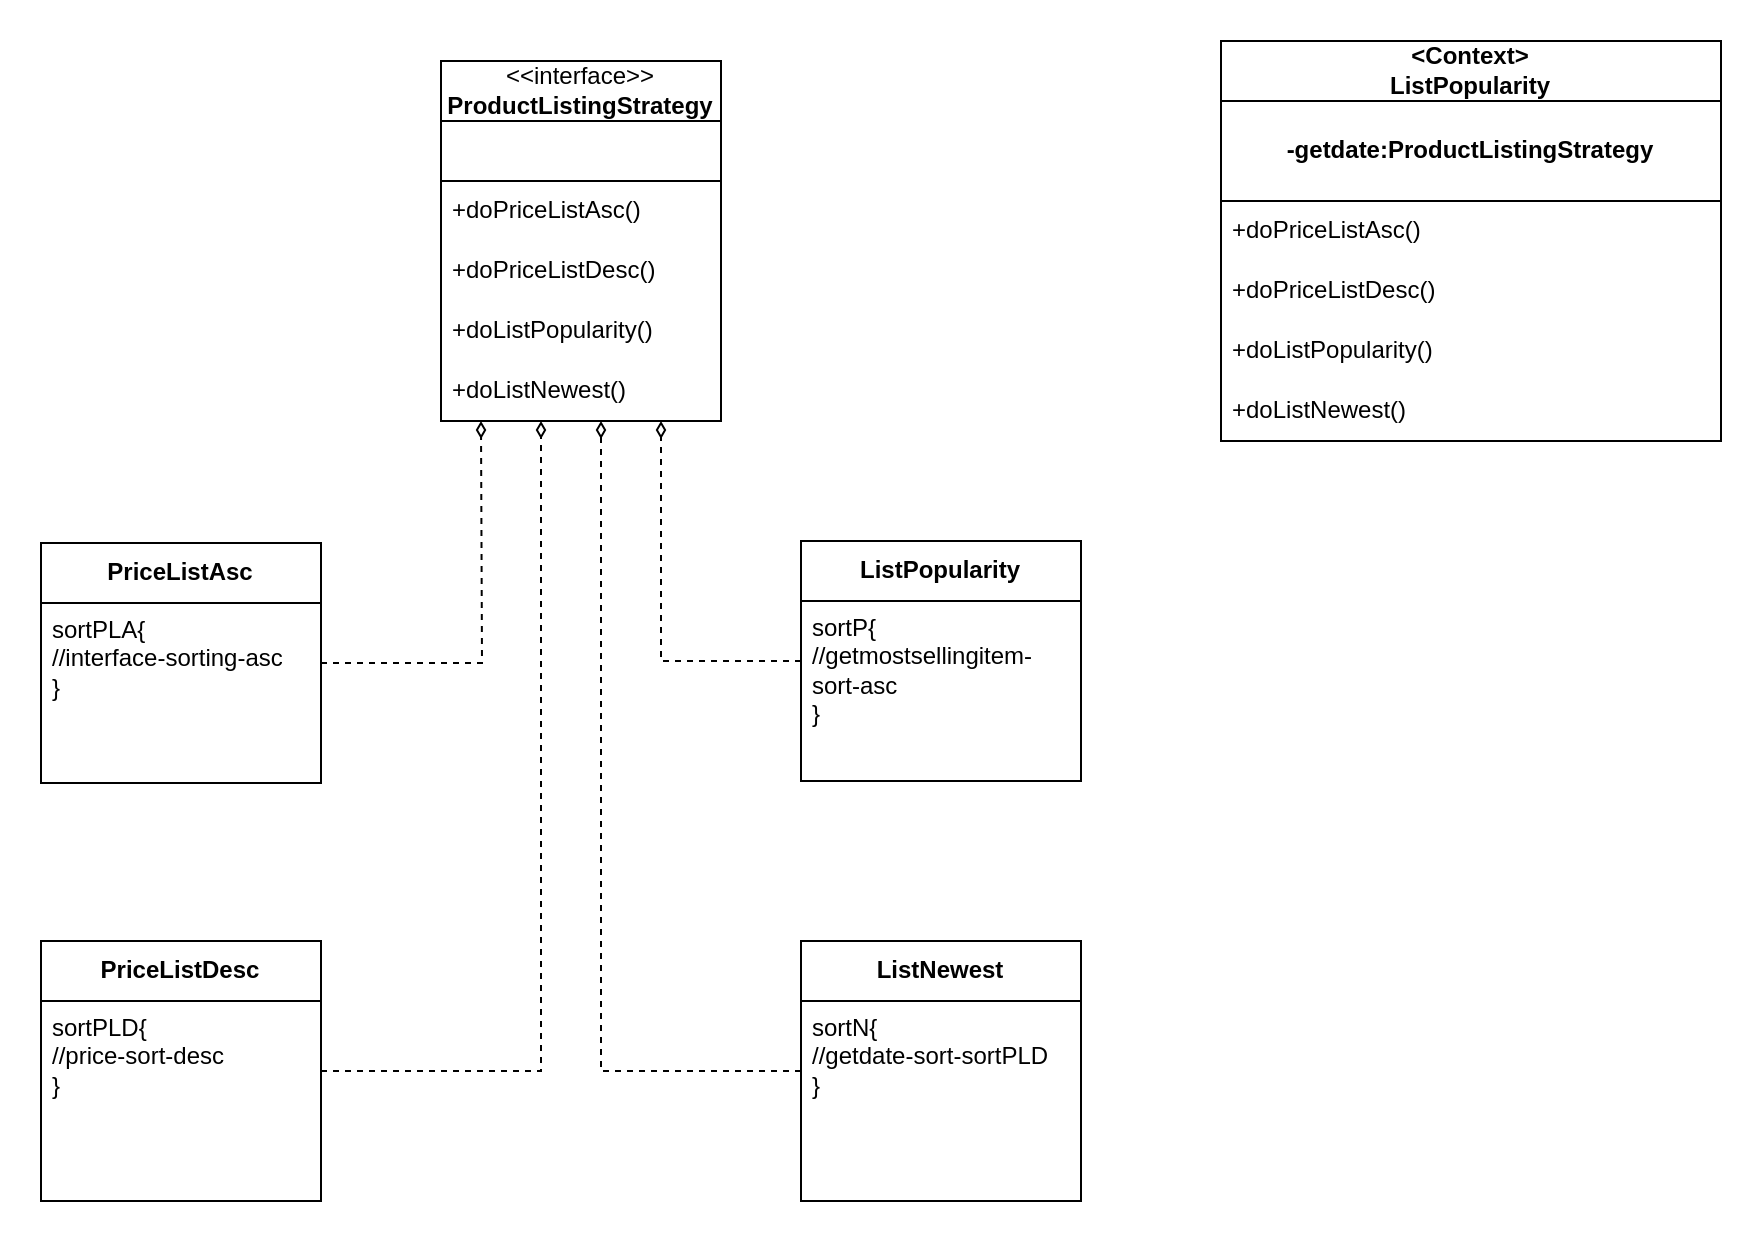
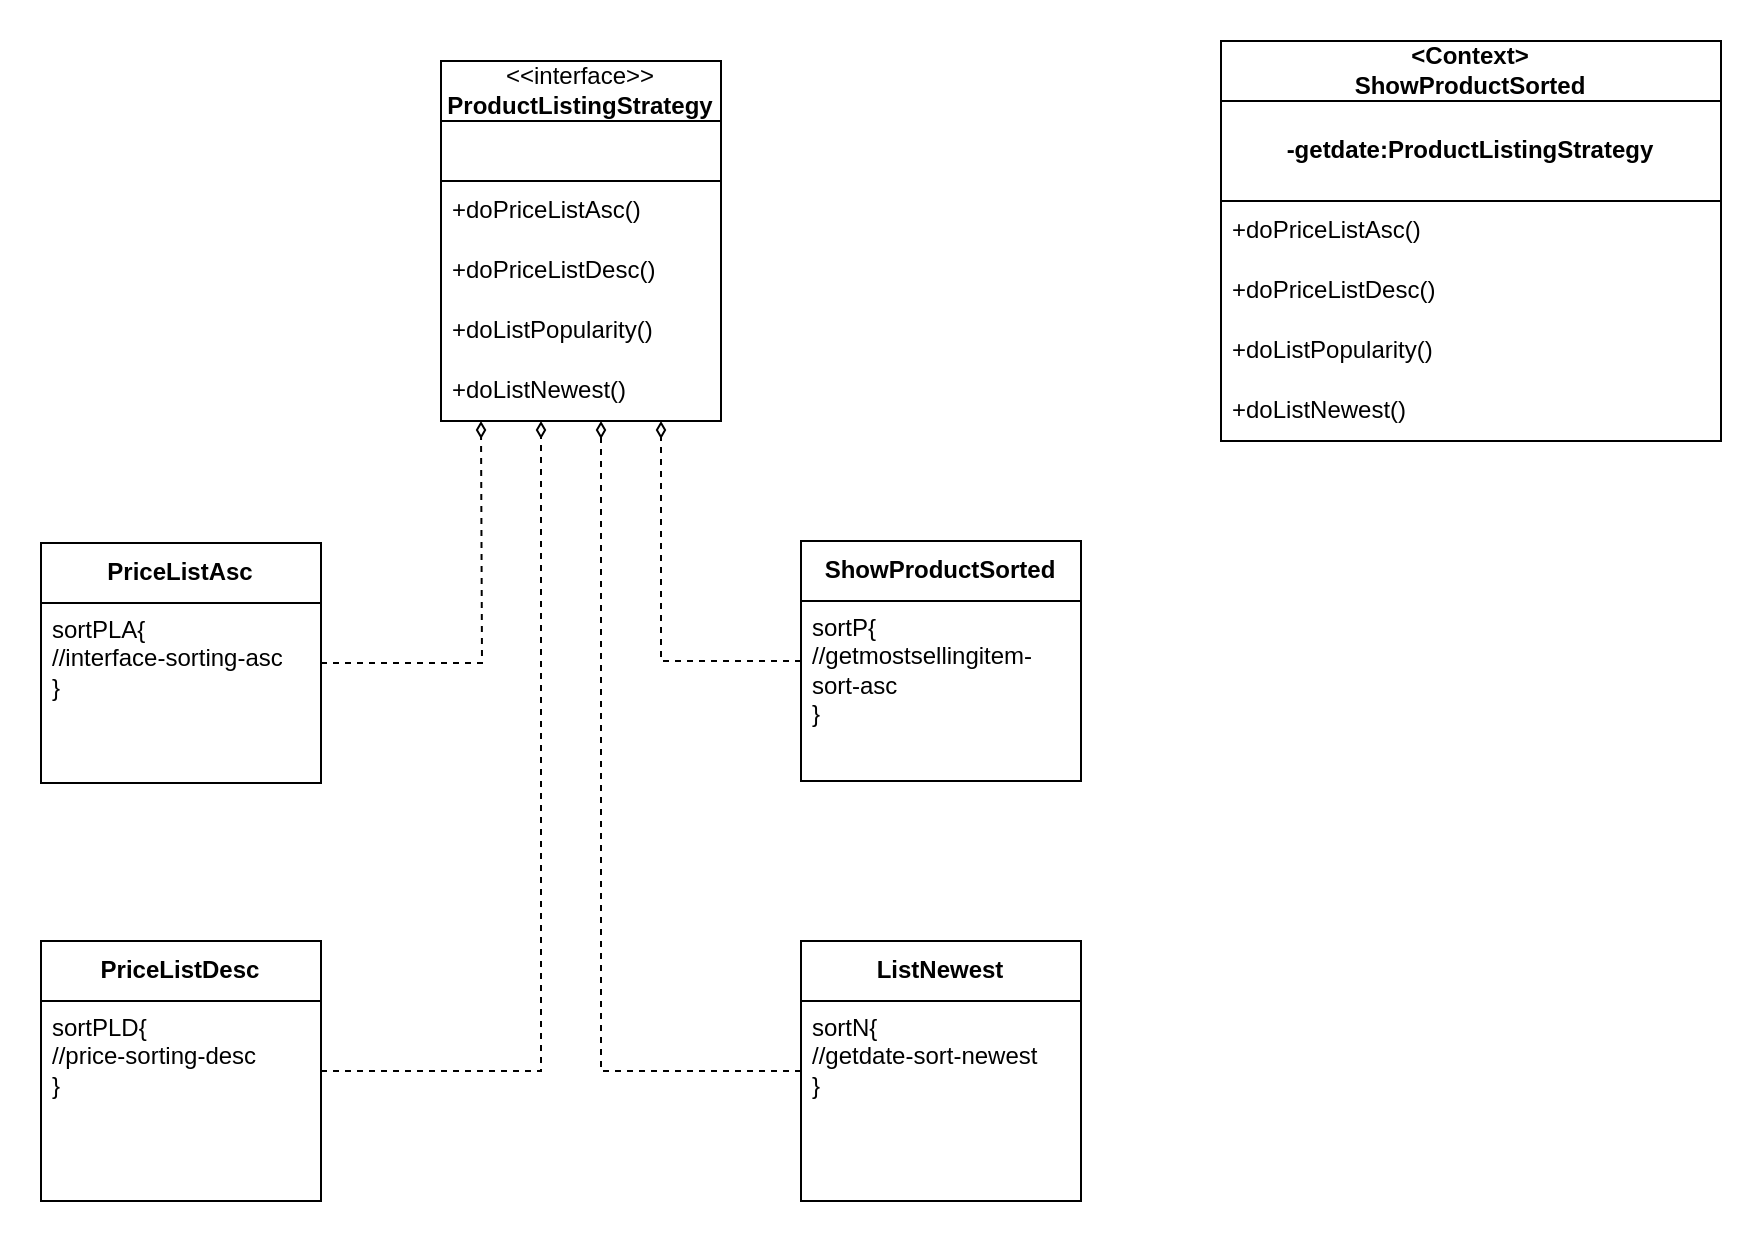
node "<Context> ListPopularity": label "<Context> ListPopularity" -> "<Context> ShowProductSorted"
node "ListPopularity": label "ListPopularity" -> "ShowProductSorted"
node "sortPLD{ //price-sort-desc }": label "sortPLD{ //price-sort-desc }" -> "sortPLD{ //price-sorting-desc }"
node "sortN{ //getdate-sort-sortPLD }": label "sortN{ //getdate-sort-sortPLD }" -> "sortN{ //getdate-sort-newest }"
